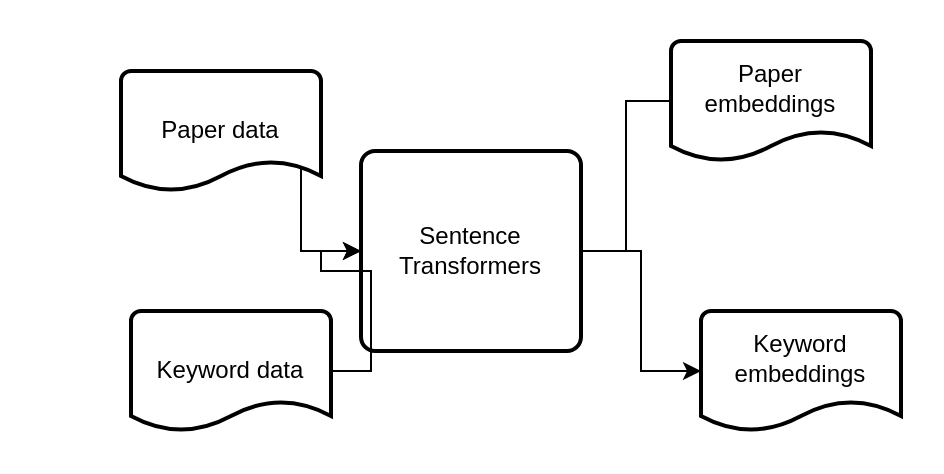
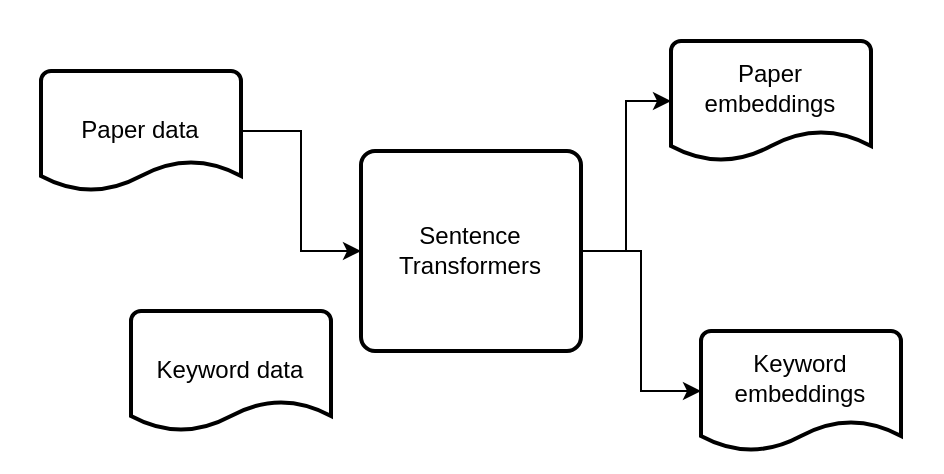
edge "Paper embeddings" -- "Sentence Transformers": arrowhead none -> classic
node "Paper data": moved (221, 131) -> (141, 131)
edge "Keyword data" -> "Sentence Transformers": removed
node "Keyword embeddings": moved (801, 371) -> (801, 391)
